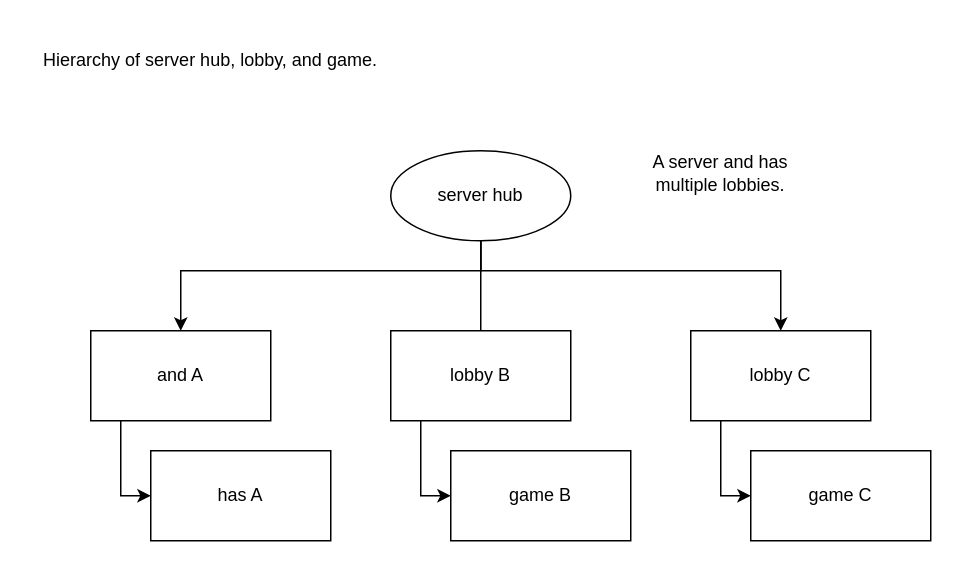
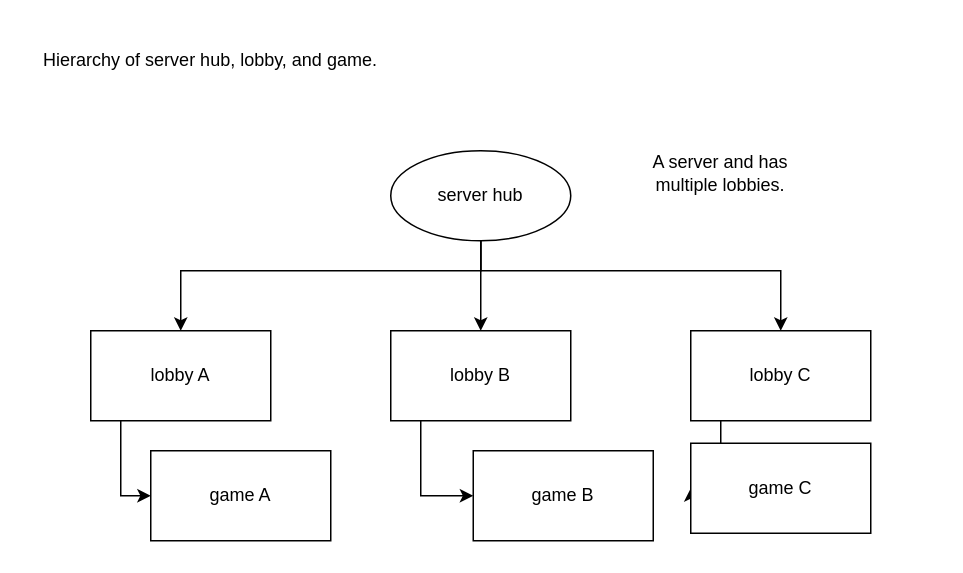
edge "server hub" -- "lobby B": arrowhead none -> classic
node "and A": label "and A" -> "lobby A"
node "has A": label "has A" -> "game A"
node "game B": moved (541, 496) -> (563, 496)
node "game C": moved (841, 496) -> (781, 488)
